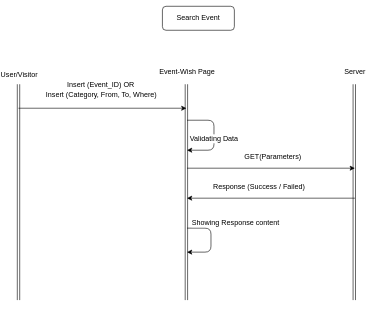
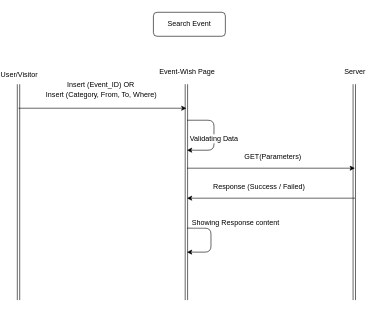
node "Search Event": moved (198, 18) -> (189, 24)
